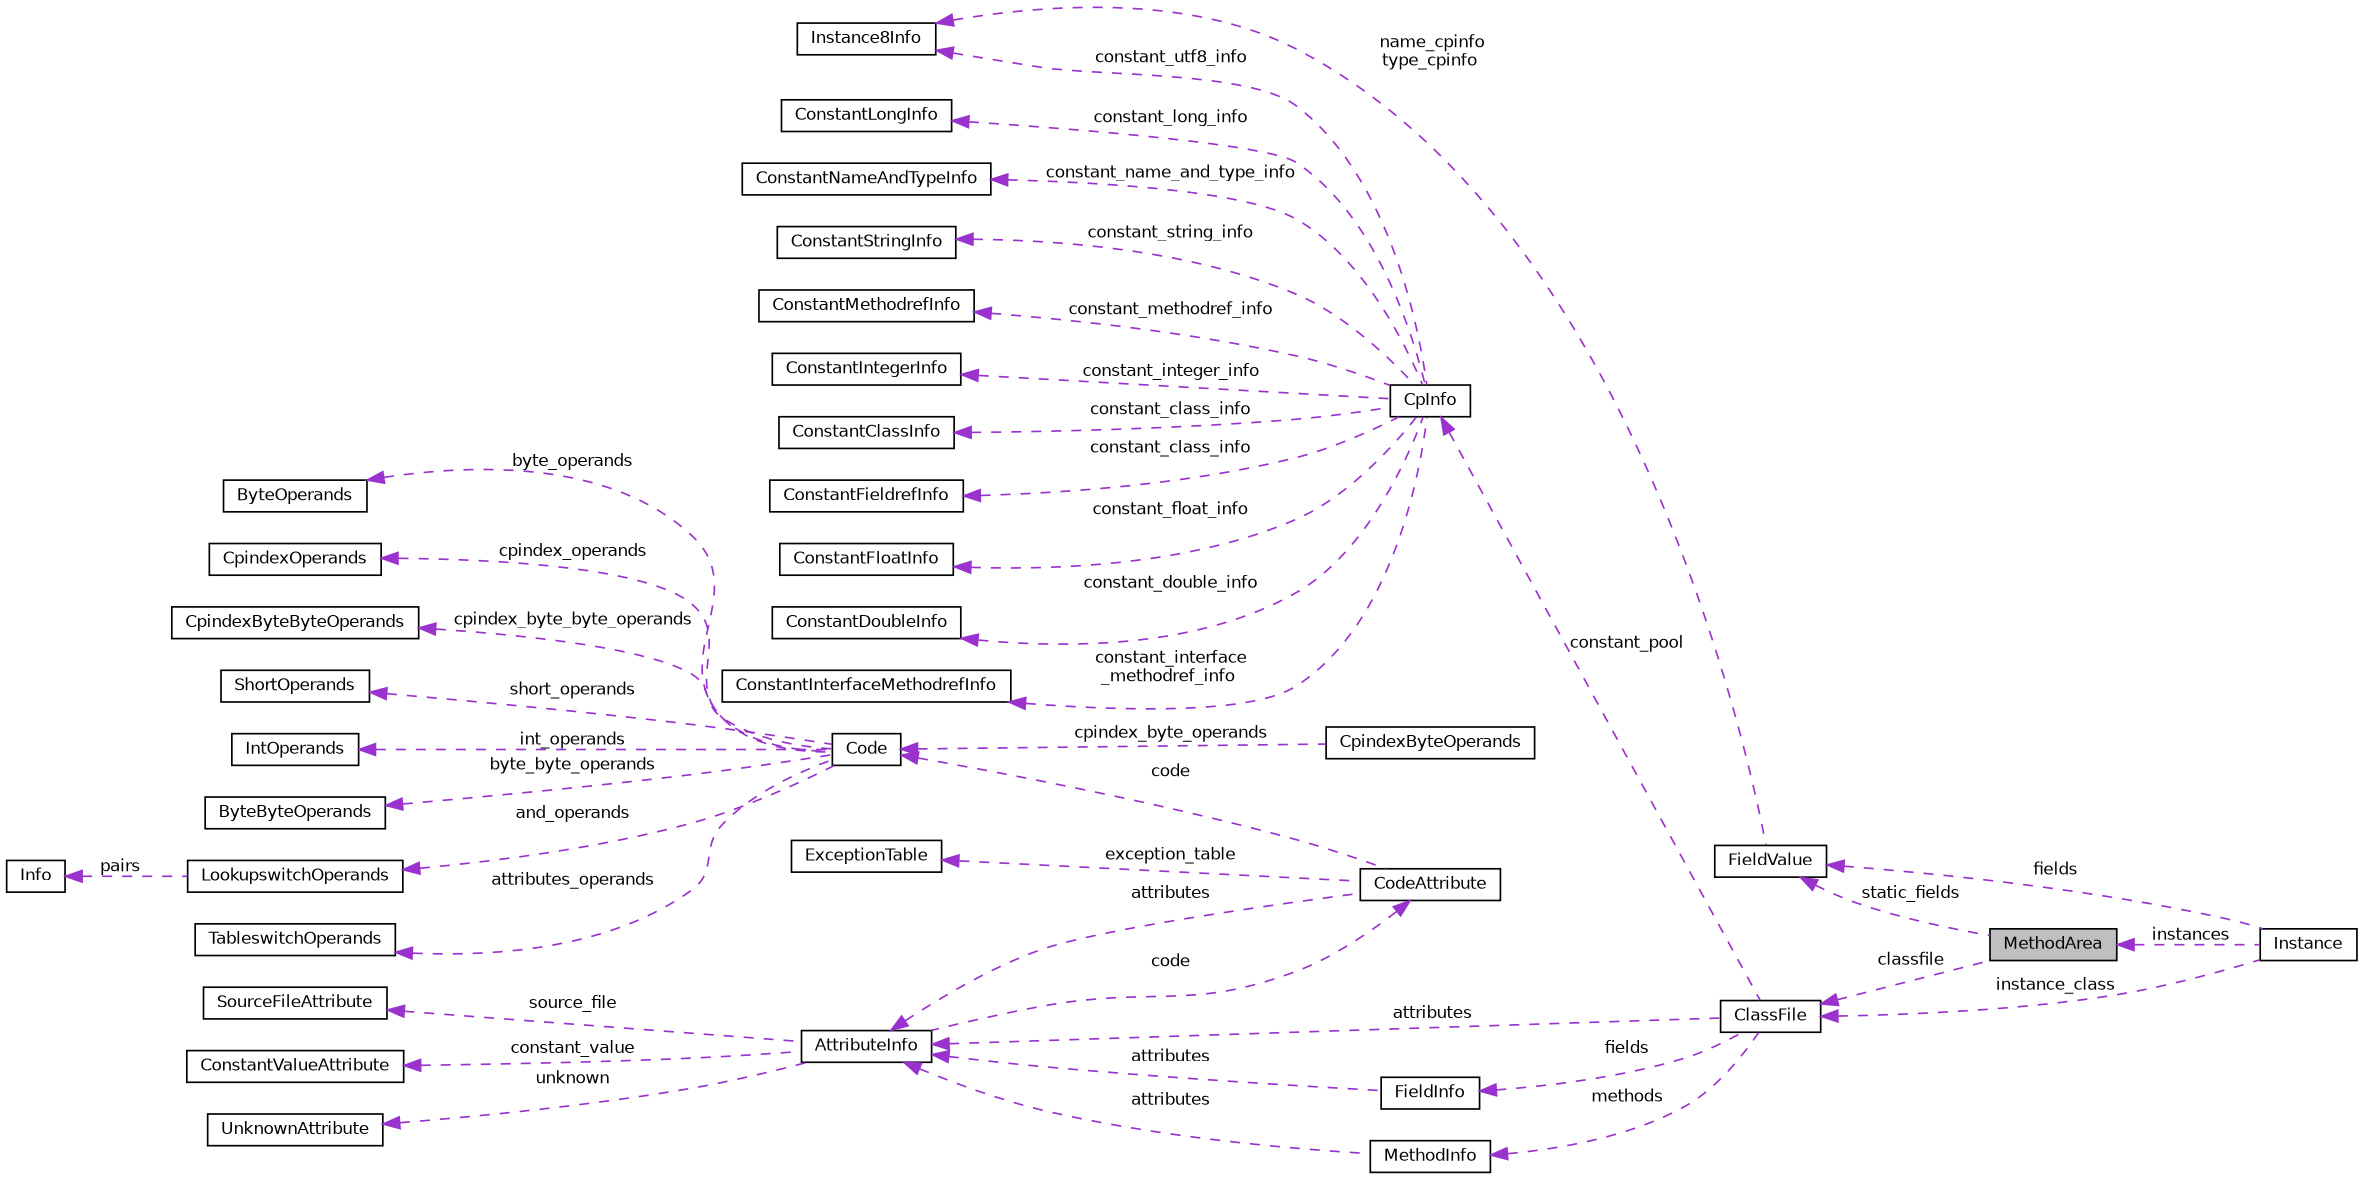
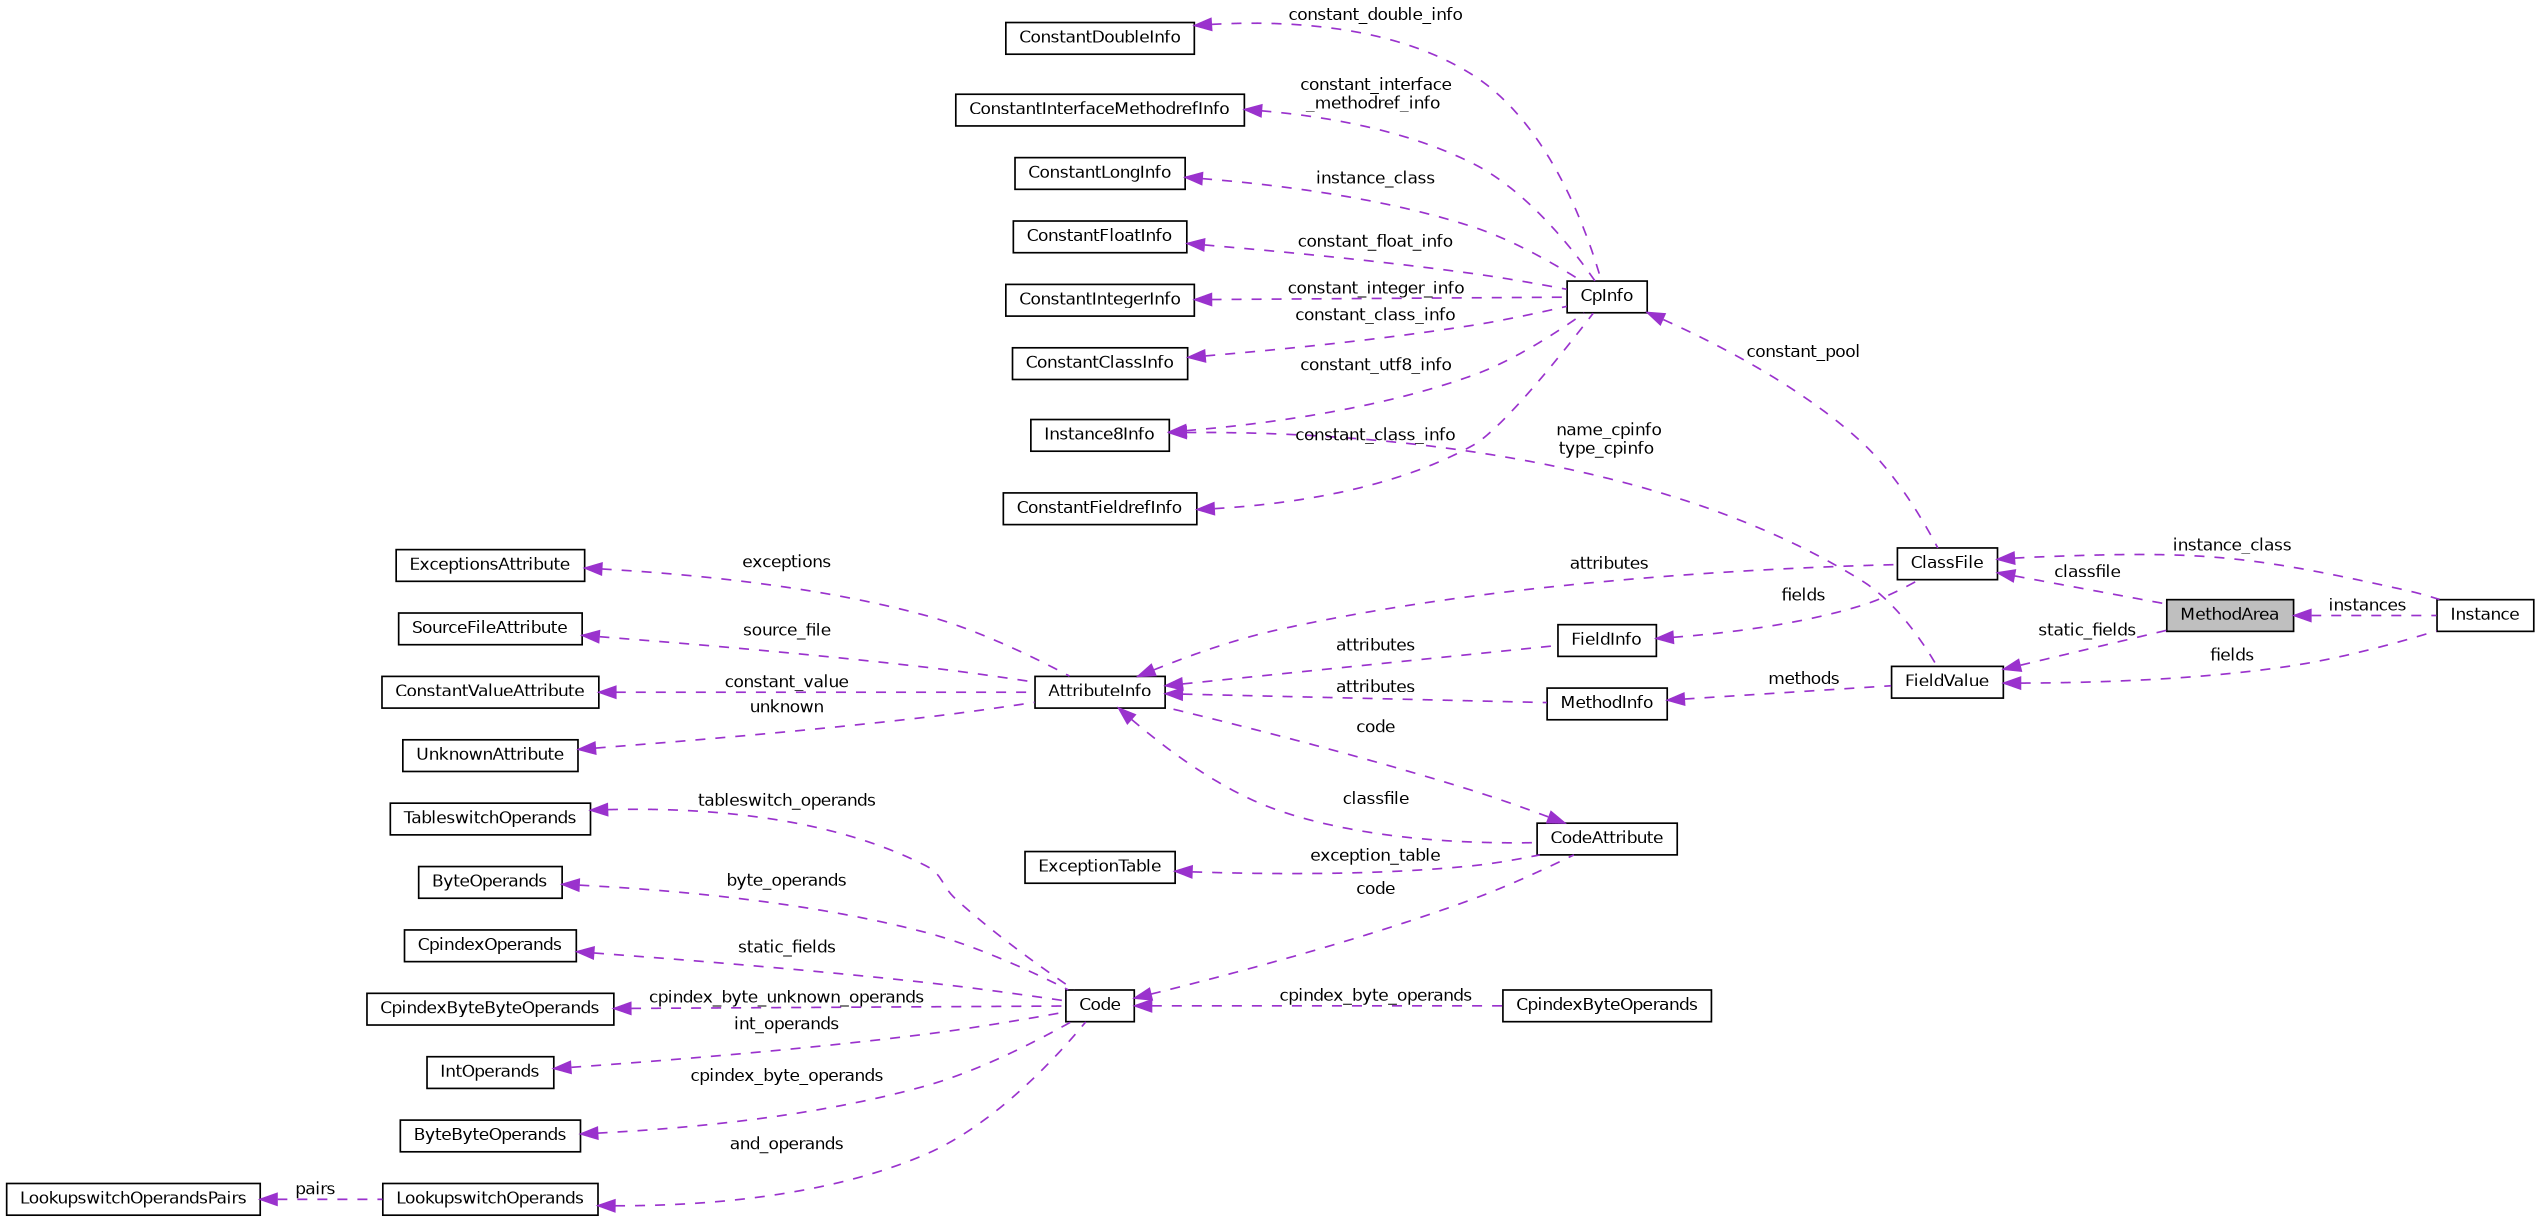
edge "CpInfo" -> "ConstantLongInfo": label " constant_long_info" -> " instance_class"
node "ConstantNameAndTypeInfo": removed
node "ConstantStringInfo": removed
node "ConstantMethodrefInfo": removed
edge "Code" -> "CpindexOperands": label " cpindex_operands" -> " static_fields"
node "ExceptionsAttribute": added
edge "Code" -> "CpindexByteByteOperands": label " cpindex_byte_byte_operands" -> " cpindex_byte_unknown_operands"
node "ShortOperands": removed
edge "Code" -> "ByteByteOperands": label " byte_byte_operands" -> " cpindex_byte_operands"
node "Info": label "Info" -> "LookupswitchOperandsPairs"
edge "Code" -> "TableswitchOperands": label " attributes_operands" -> " tableswitch_operands"
edge "CodeAttribute" -> "AttributeInfo": label " attributes" -> " classfile"
edge "ClassFile" -> "MethodInfo": now "FieldValue" -> "MethodInfo"
